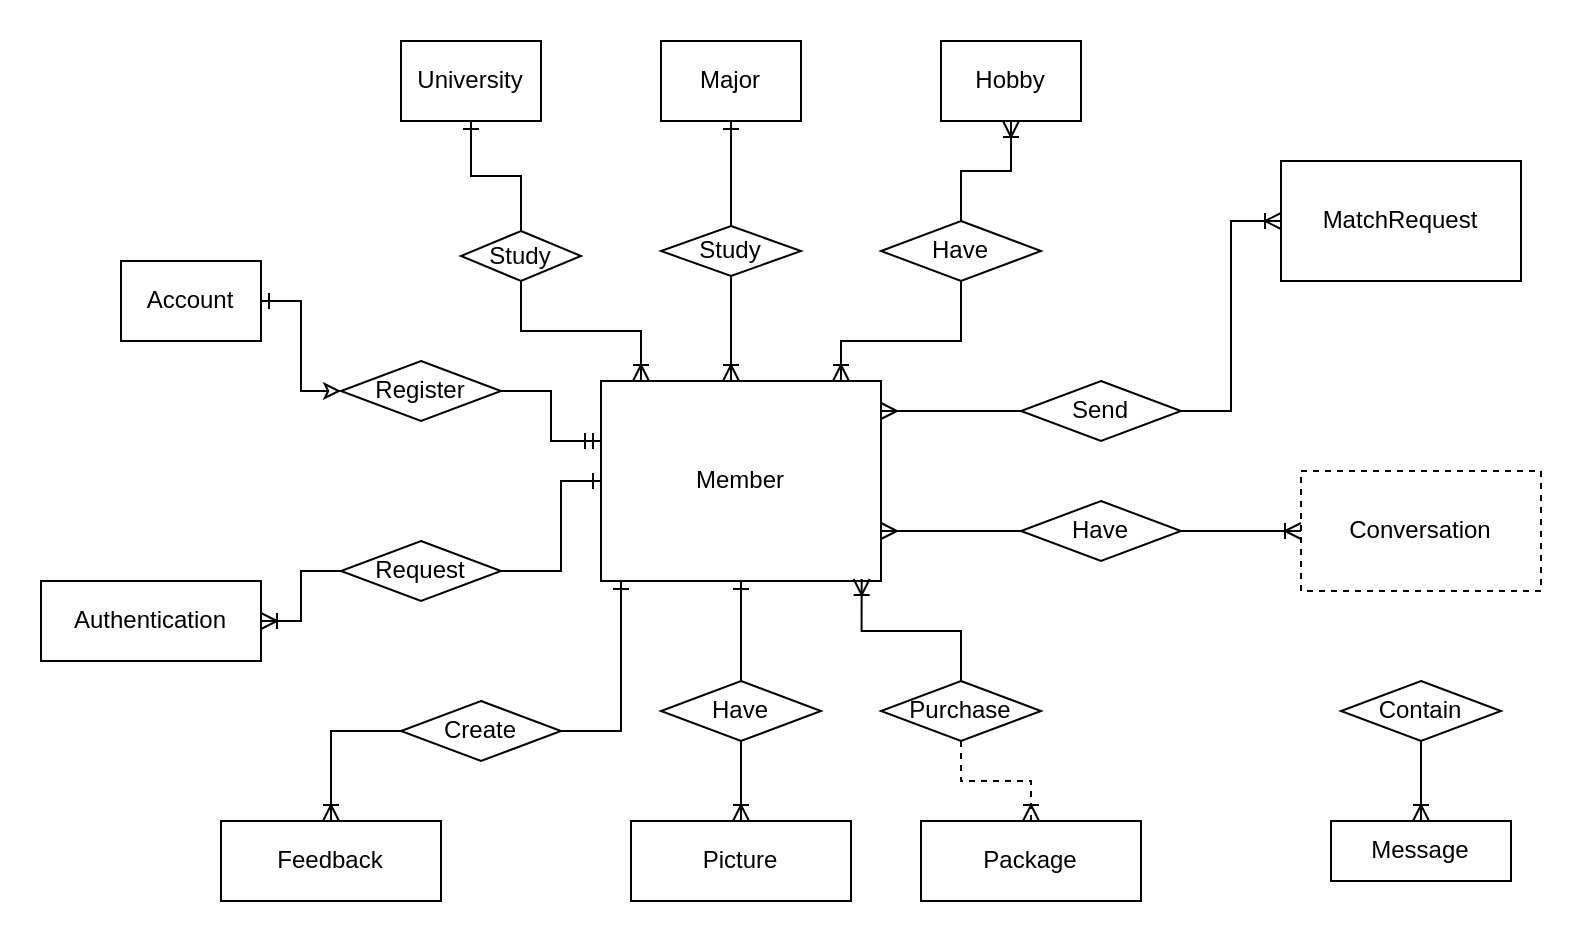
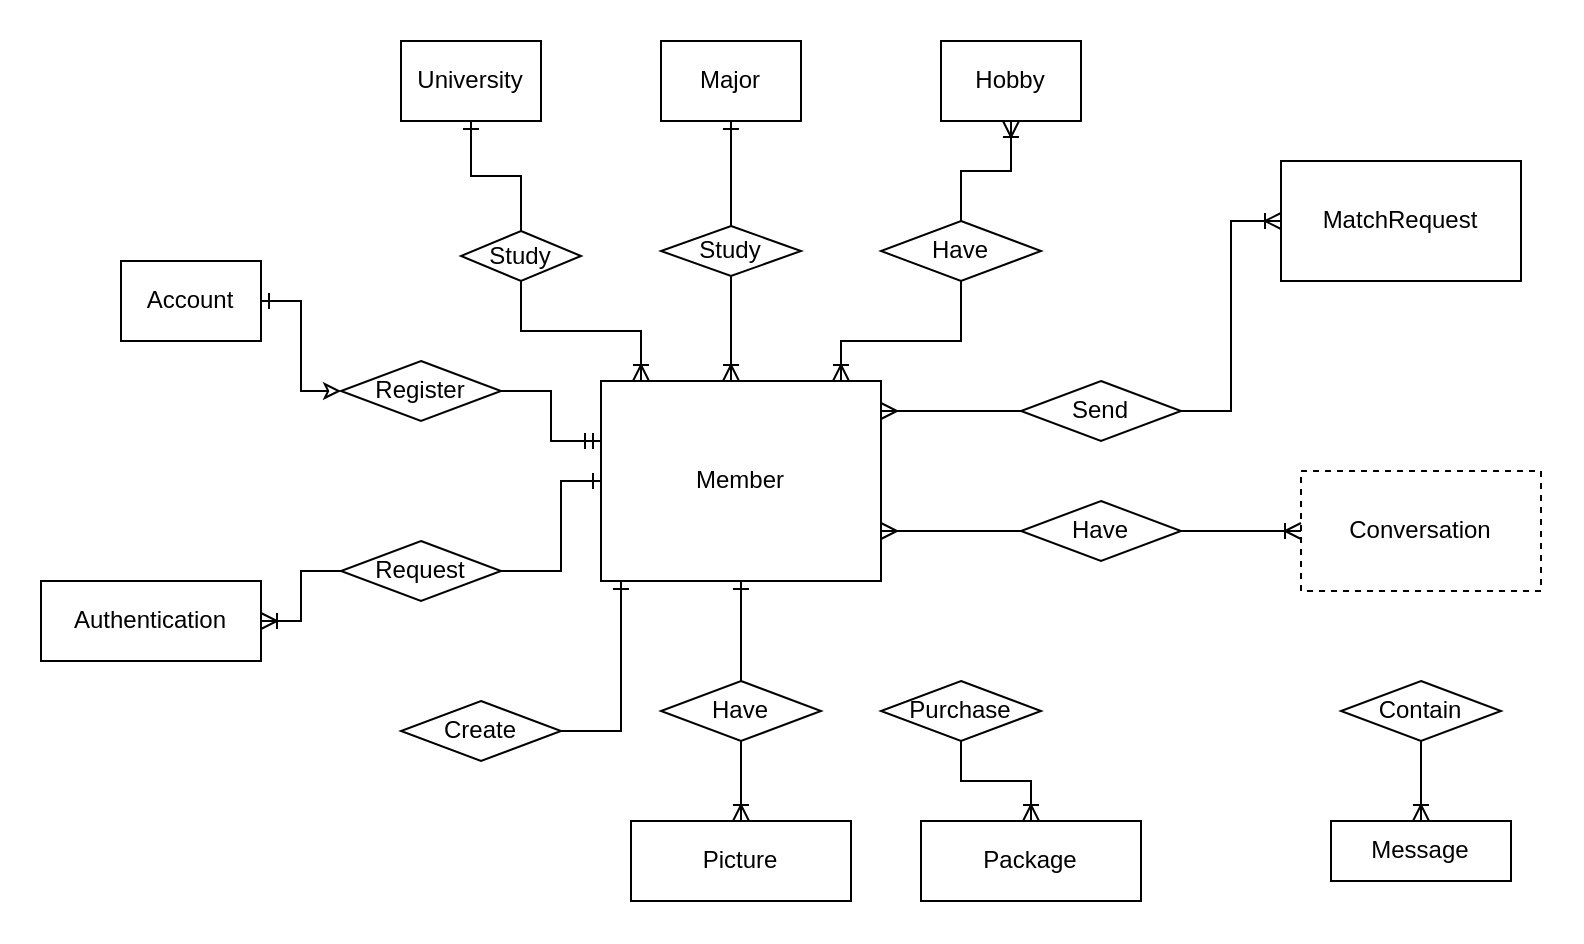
edge "Purchase" -> "Member": removed
edge "Create" -> "Feedback": removed
edge "Purchase" -> "Package": style dashed -> solid
node "Feedback": removed
